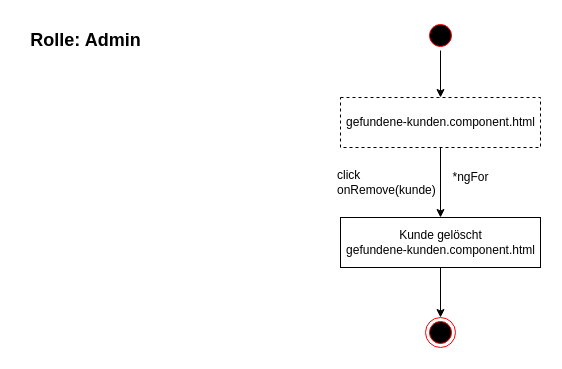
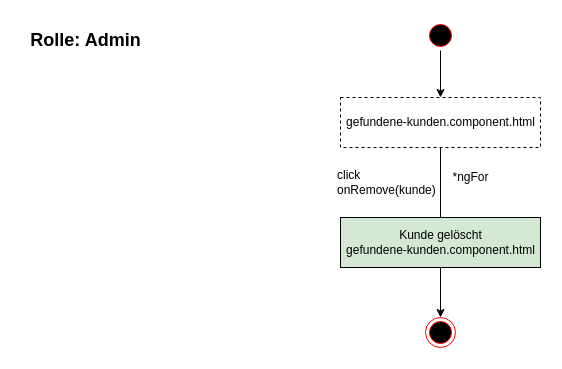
edge "gefundene-kunden.component.html" -> "Kunde gelöscht gefundene-kunden.component.html": arrowhead classic -> none
node "Kunde gelöscht gefundene-kunden.component.html": fillcolor #ffffff -> #d5e8d4
